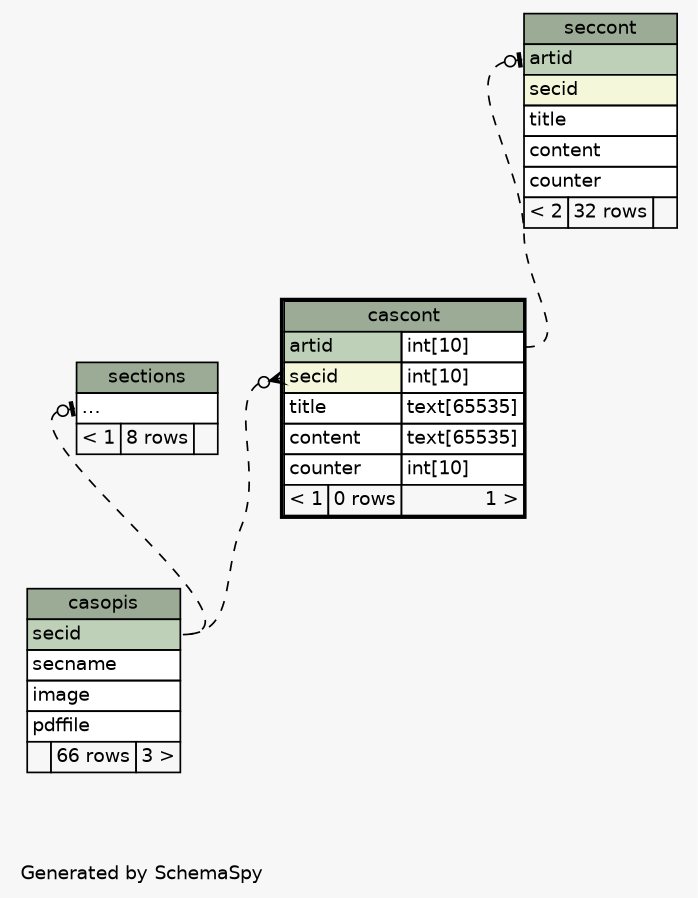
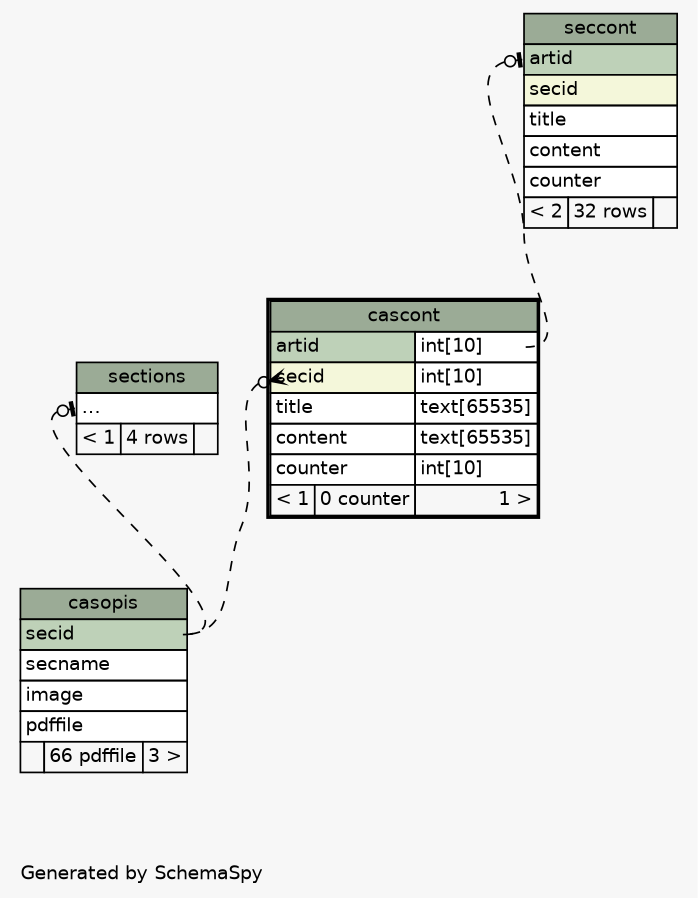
node "sections": text "8 rows" -> "4 rows"
node "cascont": text "0 rows" -> "0 counter"
node "casopis": text "66 rows" -> "66 pdffile"
